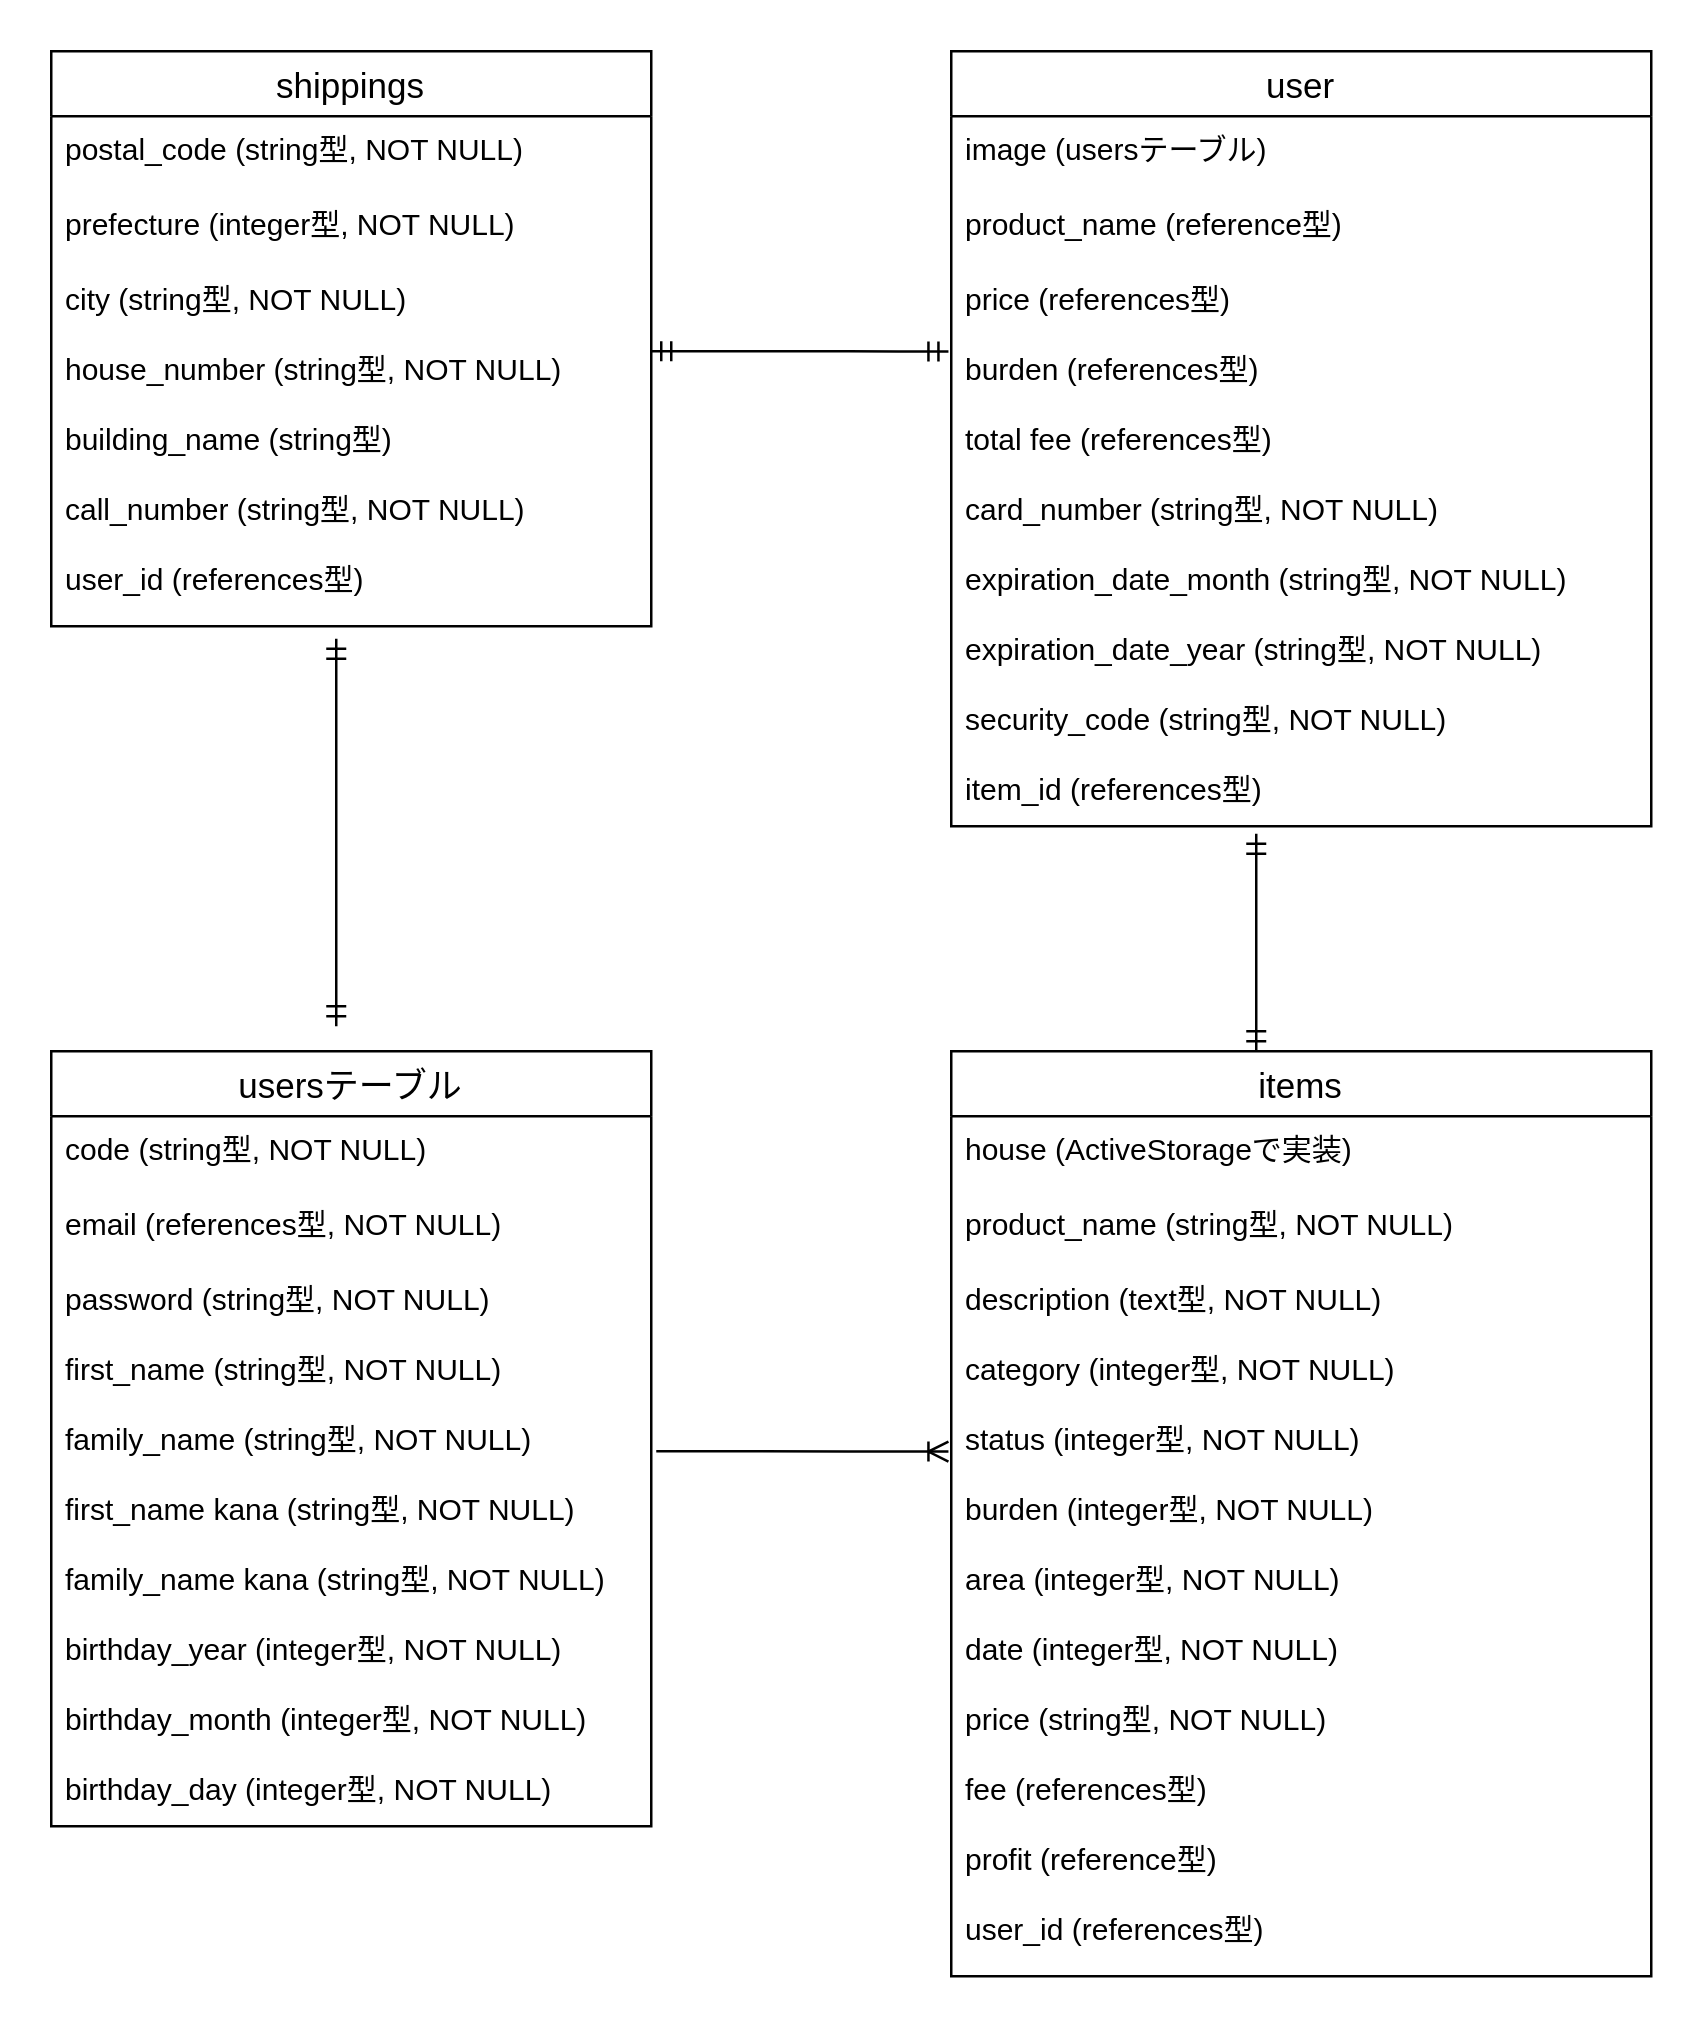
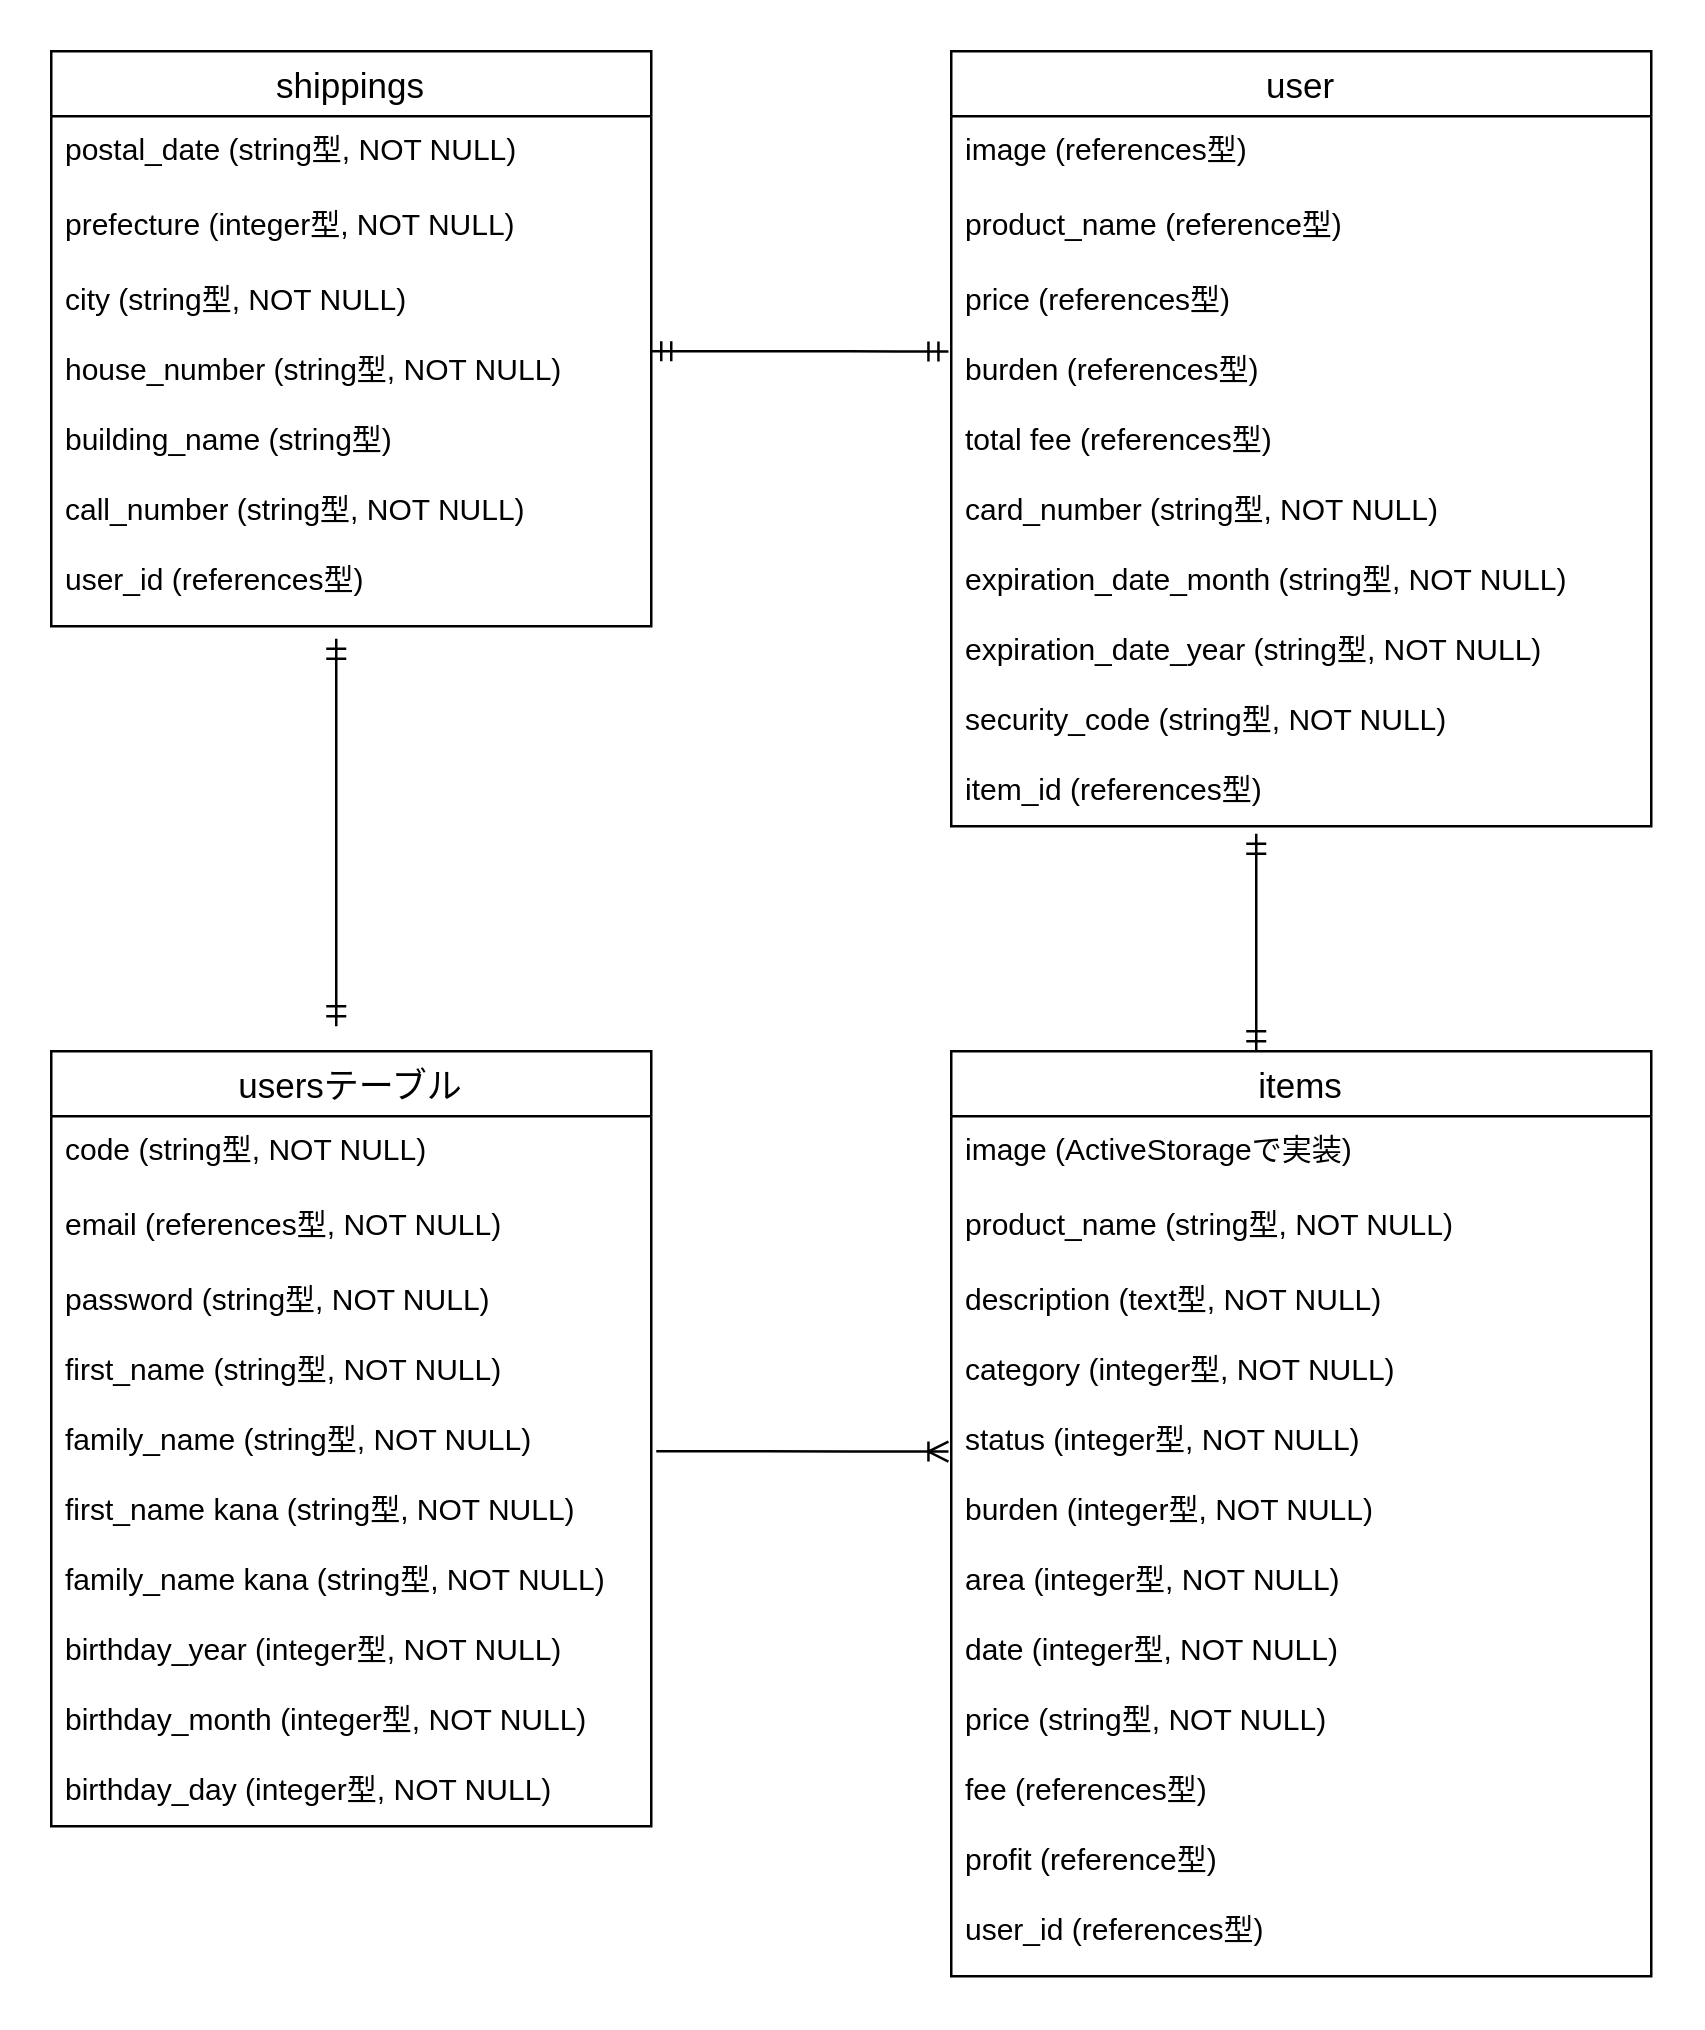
node "postal_code (string型, NOT NULL)": label "postal_code (string型, NOT NULL)" -> "postal_date (string型, NOT NULL)"
node "image (usersテーブル)": label "image (usersテーブル)" -> "image (references型)"
node "house (ActiveStorageで実装)": label "house (ActiveStorageで実装)" -> "image (ActiveStorageで実装)"
